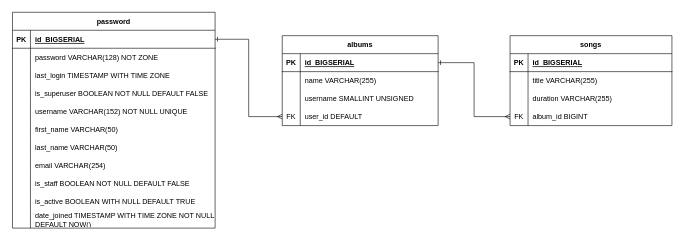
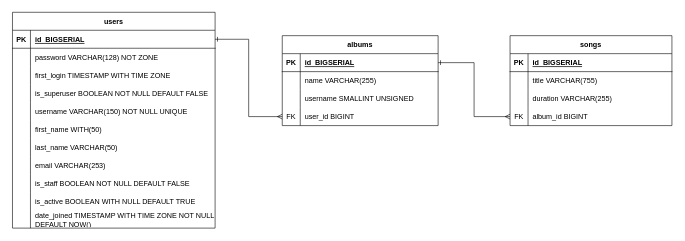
node "password": label "password" -> "users"
node "last_login TIMESTAMP WITH TIME ZONE": label "last_login TIMESTAMP WITH TIME ZONE" -> "first_login TIMESTAMP WITH TIME ZONE"
node "title VARCHAR(255)": label "title VARCHAR(255)" -> "title VARCHAR(755)"
node "username VARCHAR(152) NOT NULL UNIQUE": label "username VARCHAR(152) NOT NULL UNIQUE" -> "username VARCHAR(150) NOT NULL UNIQUE"
node "user_id DEFAULT": label "user_id DEFAULT" -> "user_id BIGINT"
node "first_name VARCHAR(50)": label "first_name VARCHAR(50)" -> "first_name WITH(50)"
node "email VARCHAR(254)": label "email VARCHAR(254)" -> "email VARCHAR(253)"
